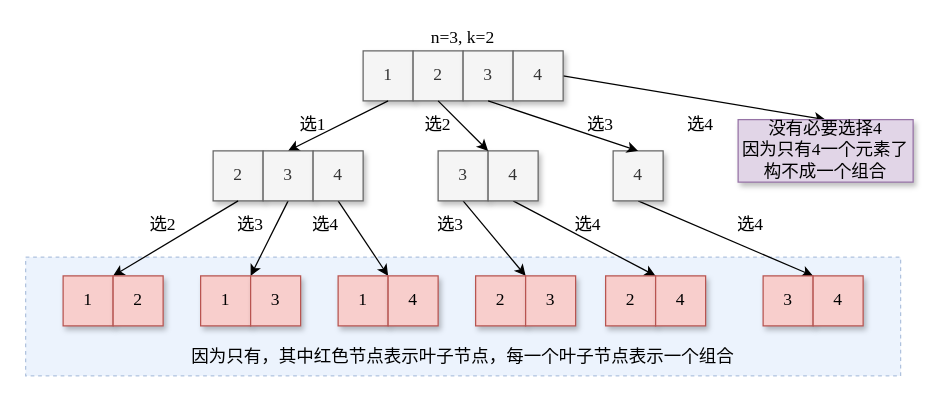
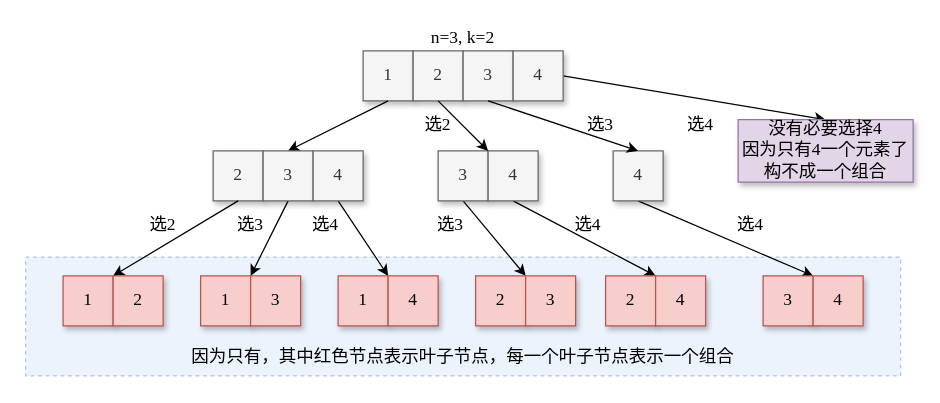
node "选1": removed
